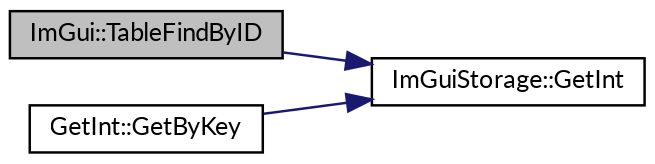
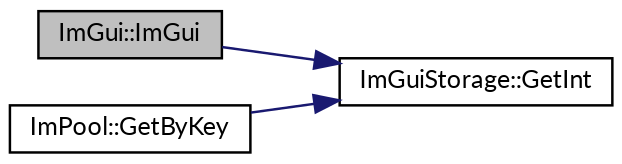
node "ImGui::TableFindByID": label "ImGui::TableFindByID" -> "ImGui::ImGui"
node "GetInt::GetByKey": label "GetInt::GetByKey" -> "ImPool::GetByKey"
